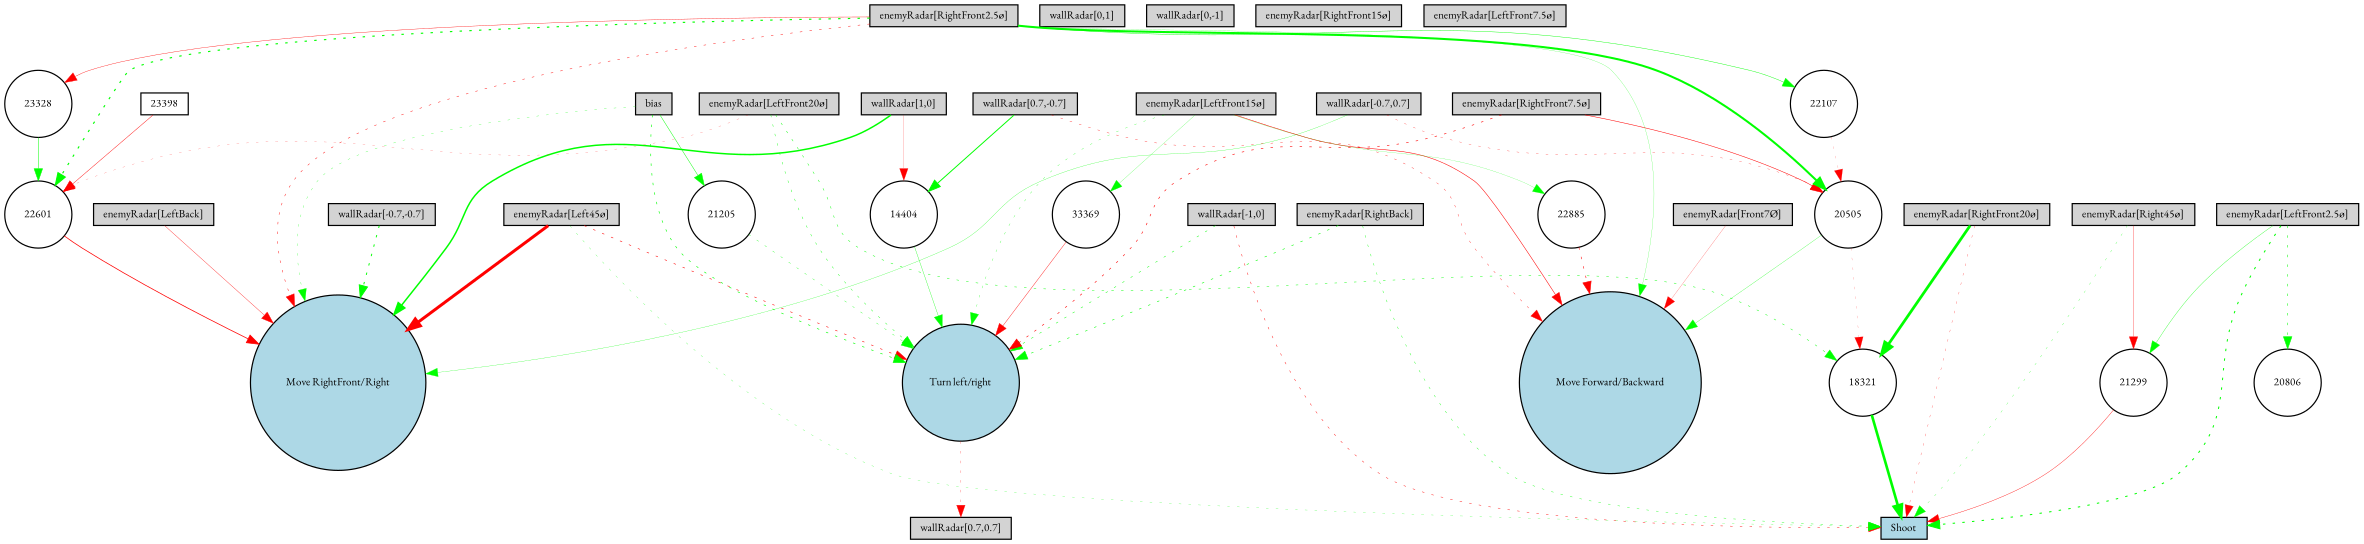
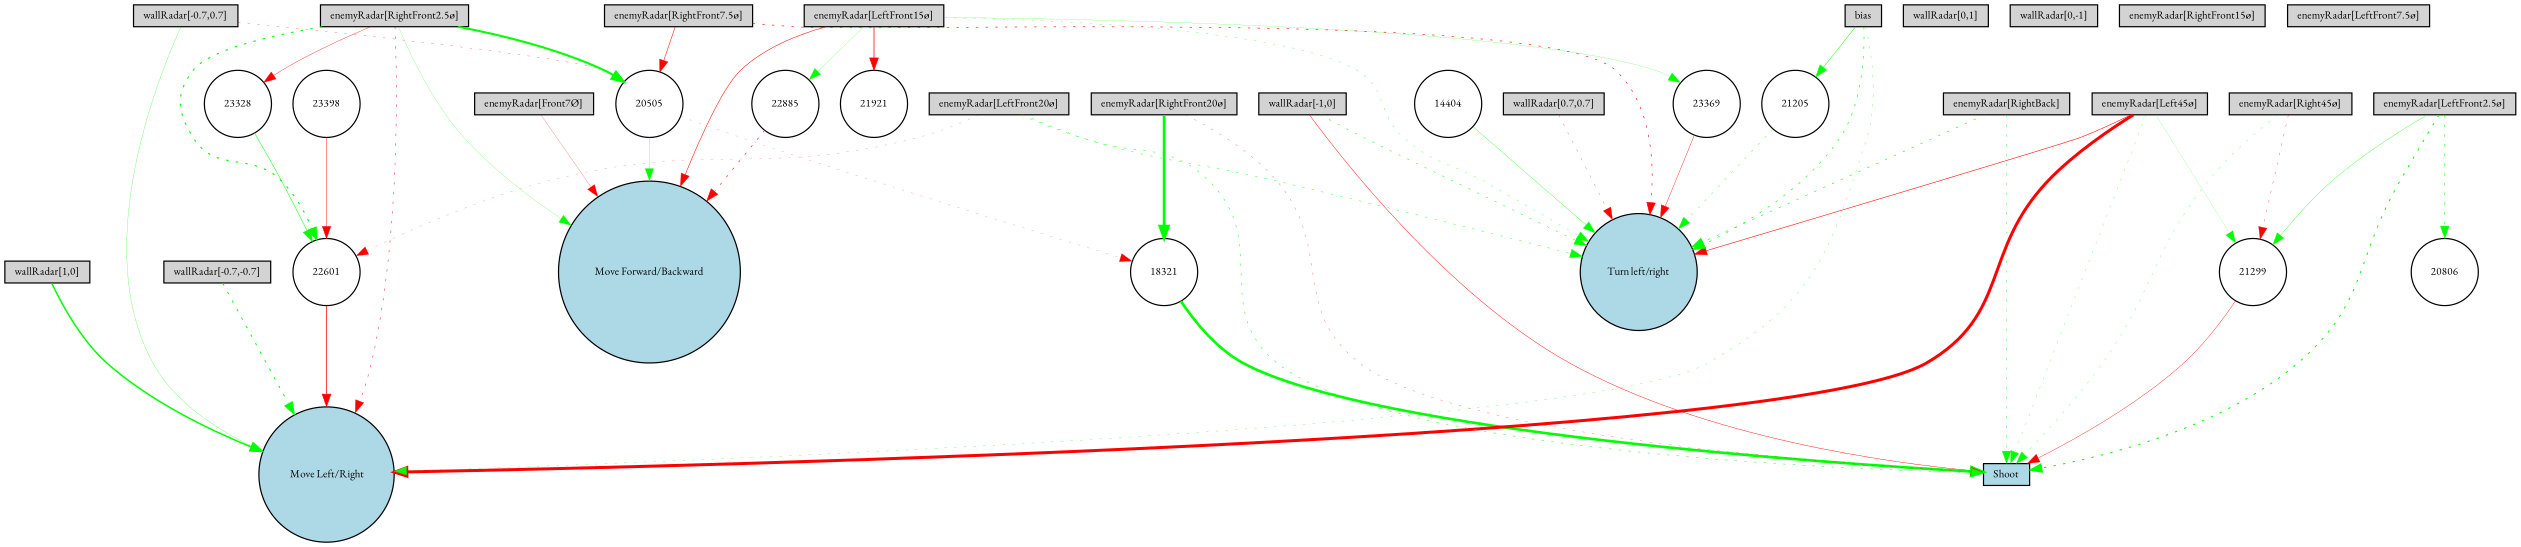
node "23398": shape box -> circle
node "21921": added
node "wallRadar[0.7,-0.7]": removed
node "22107": removed
edge "wallRadar[1,0]" -> "14404": removed
edge "enemyRadar[Left45ø]" -> "21299": added
node "enemyRadar[LeftBack]": removed
node "33369": label "33369" -> "23369"
edge "enemyRadar[Left45ø]" -> "Turn left/right": style dotted -> solid
edge "enemyRadar[Right45ø]" -> "21299": style solid -> dotted
edge "enemyRadar[LeftFront20ø]" -> "18321": now "enemyRadar[LeftFront20ø]" -> "Shoot"
node "Move RightFront/Right": label "Move RightFront/Right" -> "Move Left/Right"
edge "Turn left/right" -> "wallRadar[0.7,0.7]": reversed
edge "wallRadar[-1,0]" -> "Shoot": style dotted -> solid
